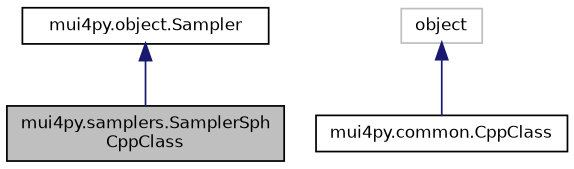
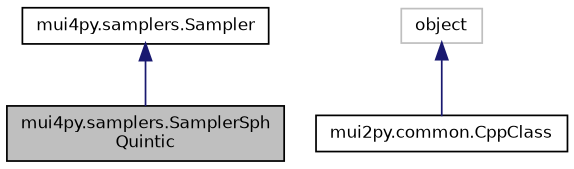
node "mui4py.object.Sampler": label "mui4py.object.Sampler" -> "mui4py.samplers.Sampler"
node "mui4py.samplers.SamplerSph CppClass": label "mui4py.samplers.SamplerSph CppClass" -> "mui4py.samplers.SamplerSph Quintic"
node "mui4py.common.CppClass": label "mui4py.common.CppClass" -> "mui2py.common.CppClass"
